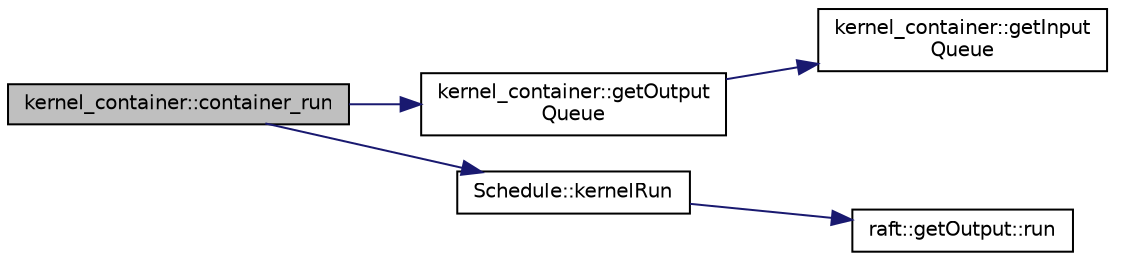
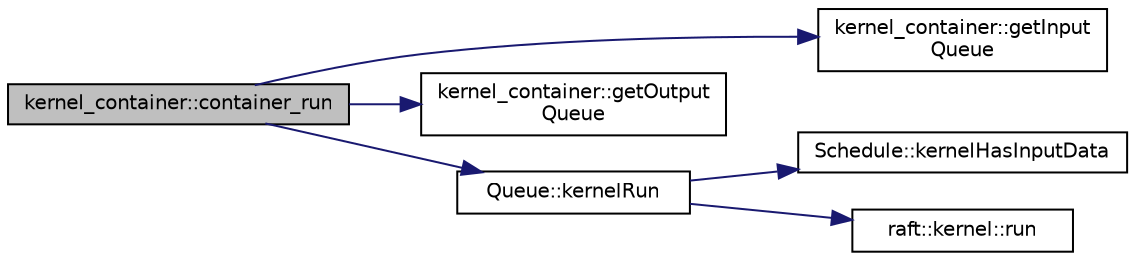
edge "kernel_container::getOutput Queue" -> "kernel_container::getInput Queue": now "kernel_container::container_run" -> "kernel_container::getInput Queue"
node "Schedule::kernelHasInputData": added
node "Schedule::kernelRun": label "Schedule::kernelRun" -> "Queue::kernelRun"
node "raft::getOutput::run": label "raft::getOutput::run" -> "raft::kernel::run"
